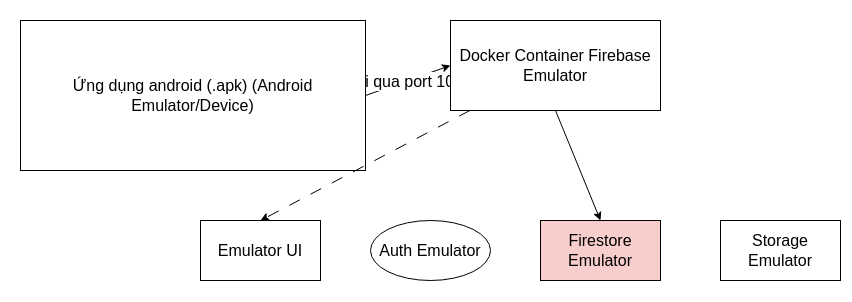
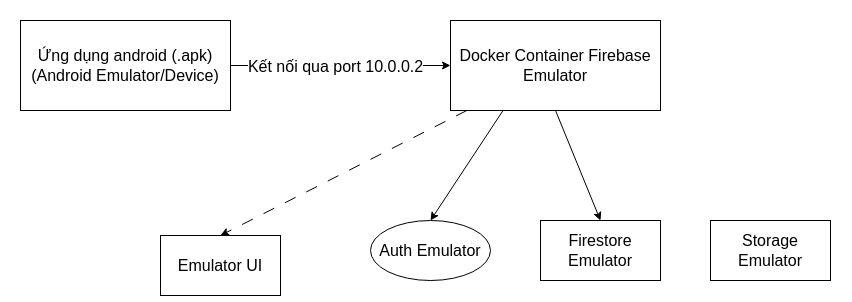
node "Ứng dụng android (.apk) (Android Emulator/Device)": size 345x150 -> 210x90
edge "Docker Container Firebase Emulator" -> "Auth Emulator": added
node "Emulator UI": moved (261, 251) -> (221, 266)
node "Firestore Emulator": fillcolor #f8cecc -> #ffffff
node "Storage Emulator": moved (781, 251) -> (771, 251)
